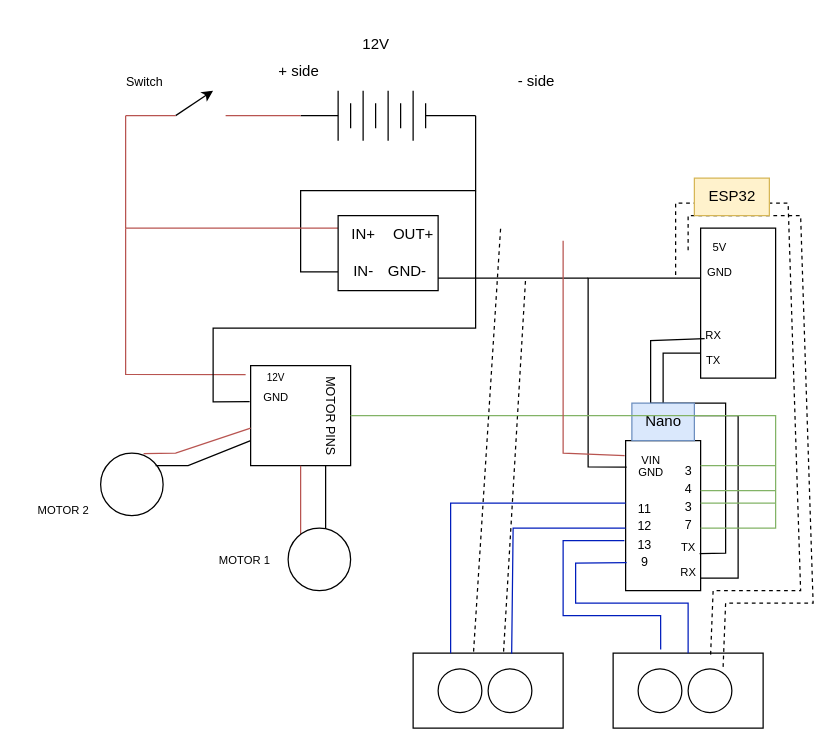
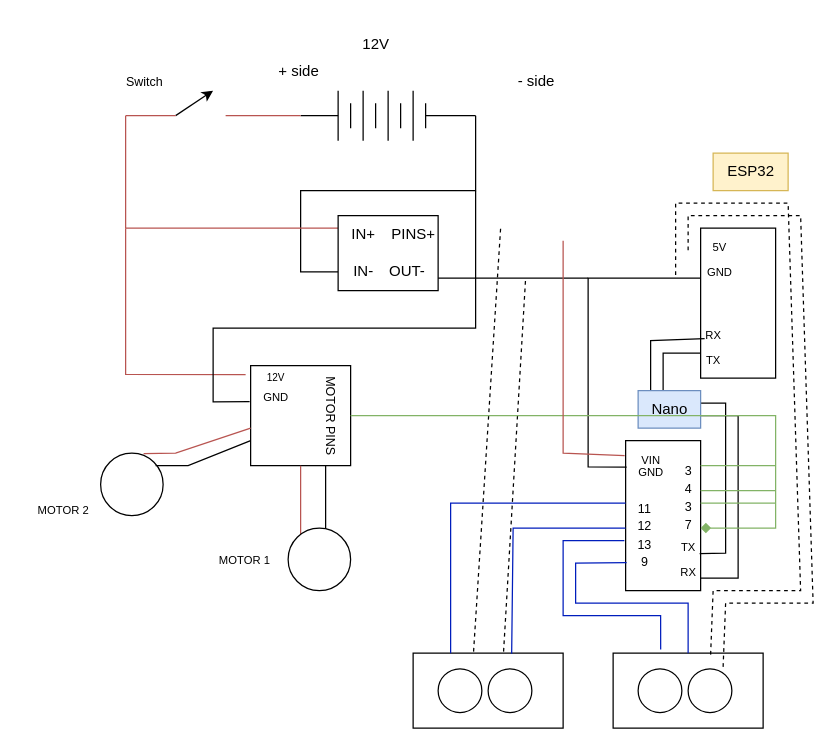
node "ESP32": moved (732, 197) -> (751, 172)
node "OUT+": label "OUT+" -> "PINS+"
node "GND-": label "GND-" -> "OUT-"
node "Nano": moved (663, 422) -> (669, 409)
edge "MOTOR PINS" -- "3 4 3 7": arrowhead none -> diamond
